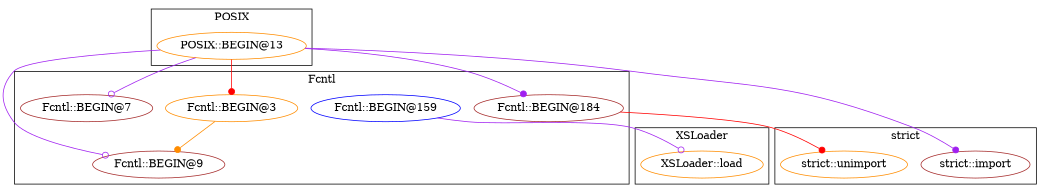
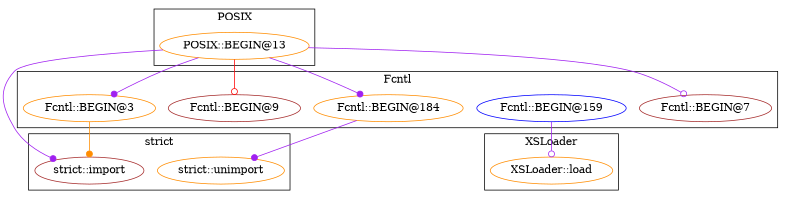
edge "POSIX::BEGIN@13" -> "Fcntl::BEGIN@3": color red -> purple
edge "POSIX::BEGIN@13" -> "Fcntl::BEGIN@9": color purple -> red
node "Fcntl::BEGIN@184": color brown -> darkorange
edge "Fcntl::BEGIN@184" -> "strict::unimport": color red -> purple
edge "Fcntl::BEGIN@3" -> "Fcntl::BEGIN@9": now "Fcntl::BEGIN@3" -> "strict::import"
